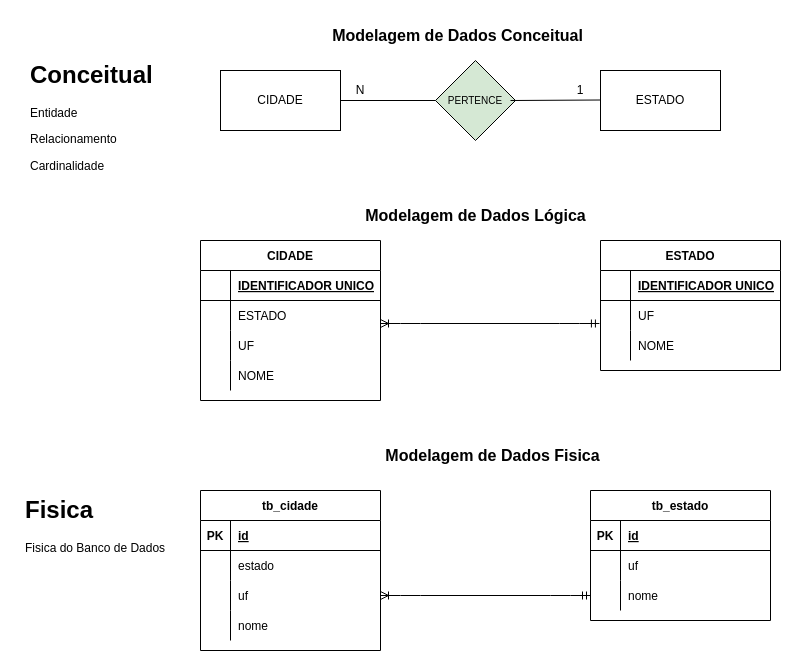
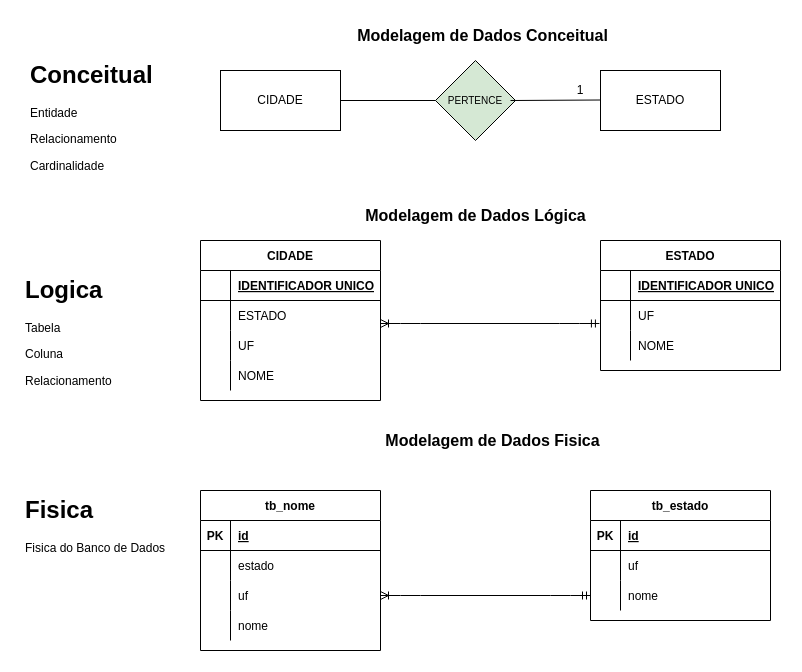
node "Modelagem de Dados Conceitual": moved (458, 36) -> (483, 36)
node "N": removed
node "LogicaTabela Coluna Relacionamento": added
node "Modelagem de Dados Fisica": moved (493, 456) -> (493, 441)
node "tb_cidade": label "tb_cidade" -> "tb_nome"
